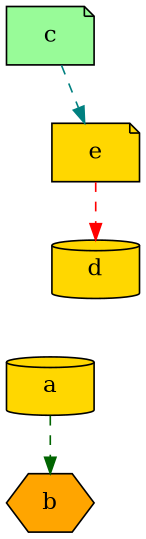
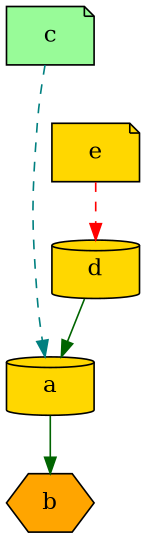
edge "c" -> "e": now "c" -> "a"
edge "d" -> "a": added
edge "a" -> "b": style dashed -> solid
